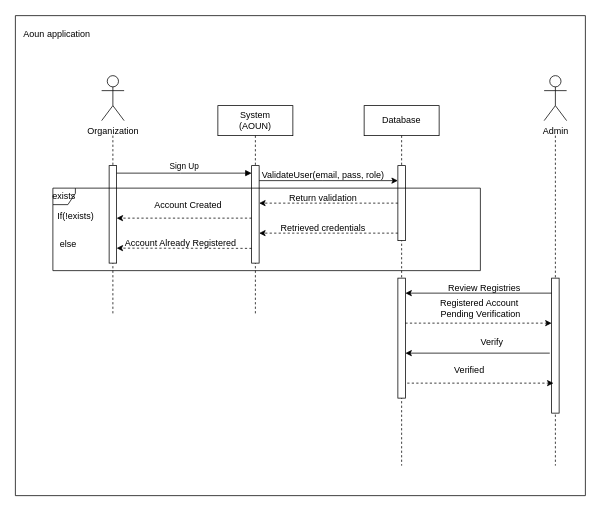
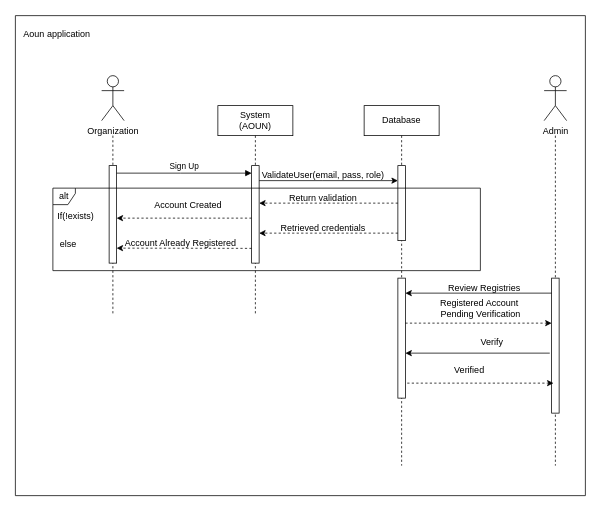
node "exists": label "exists" -> "alt"
